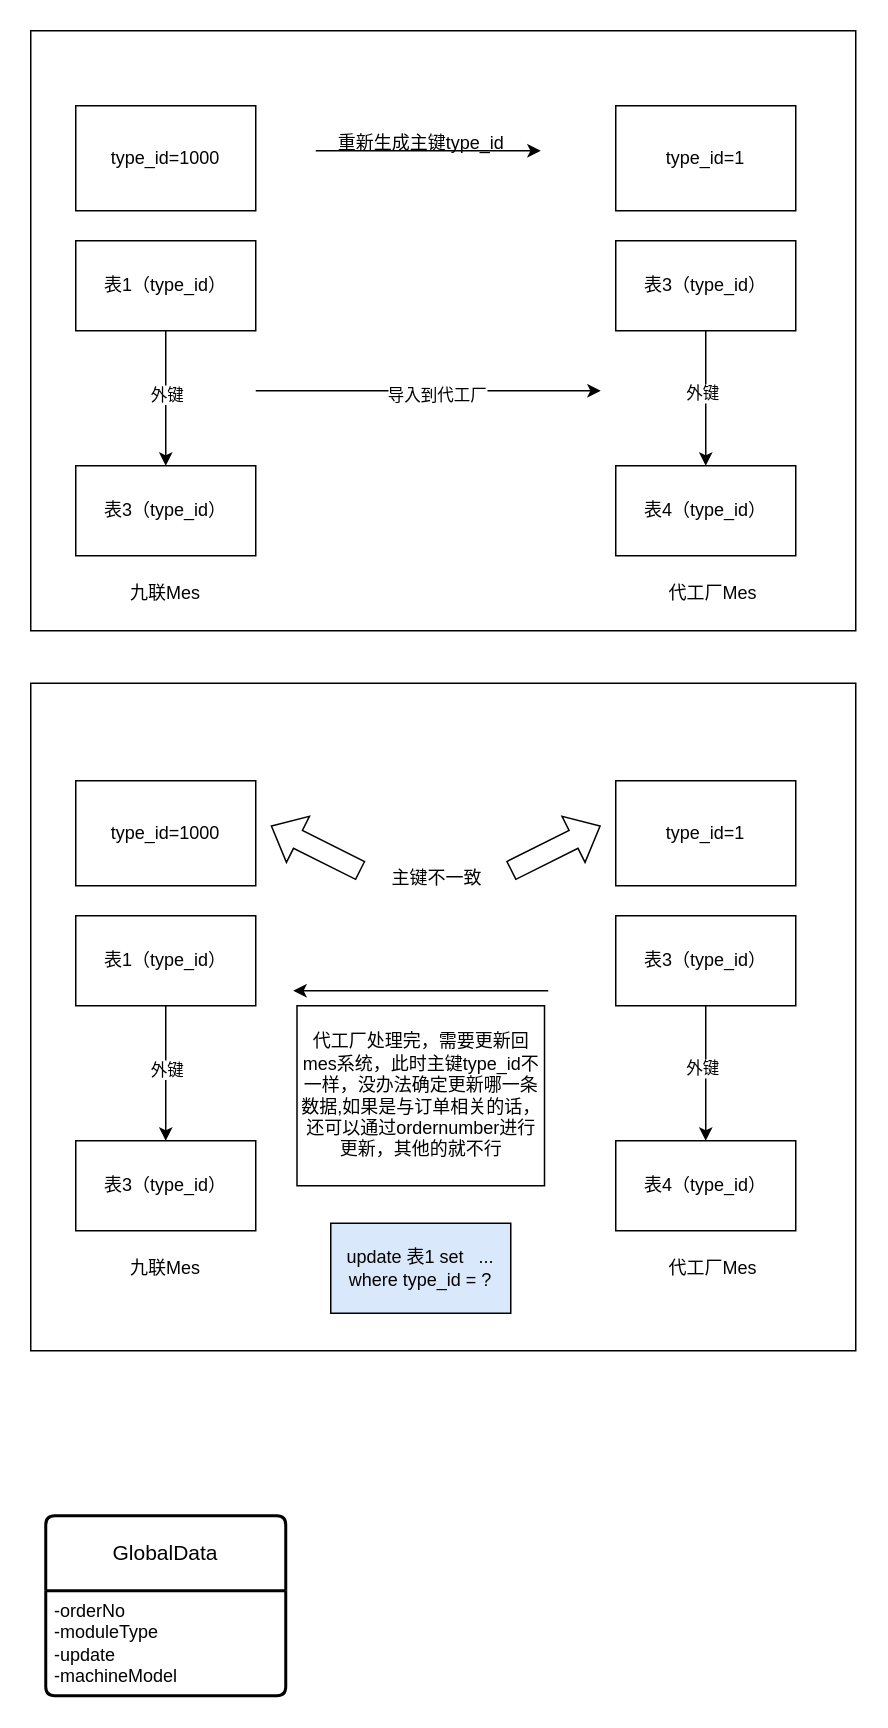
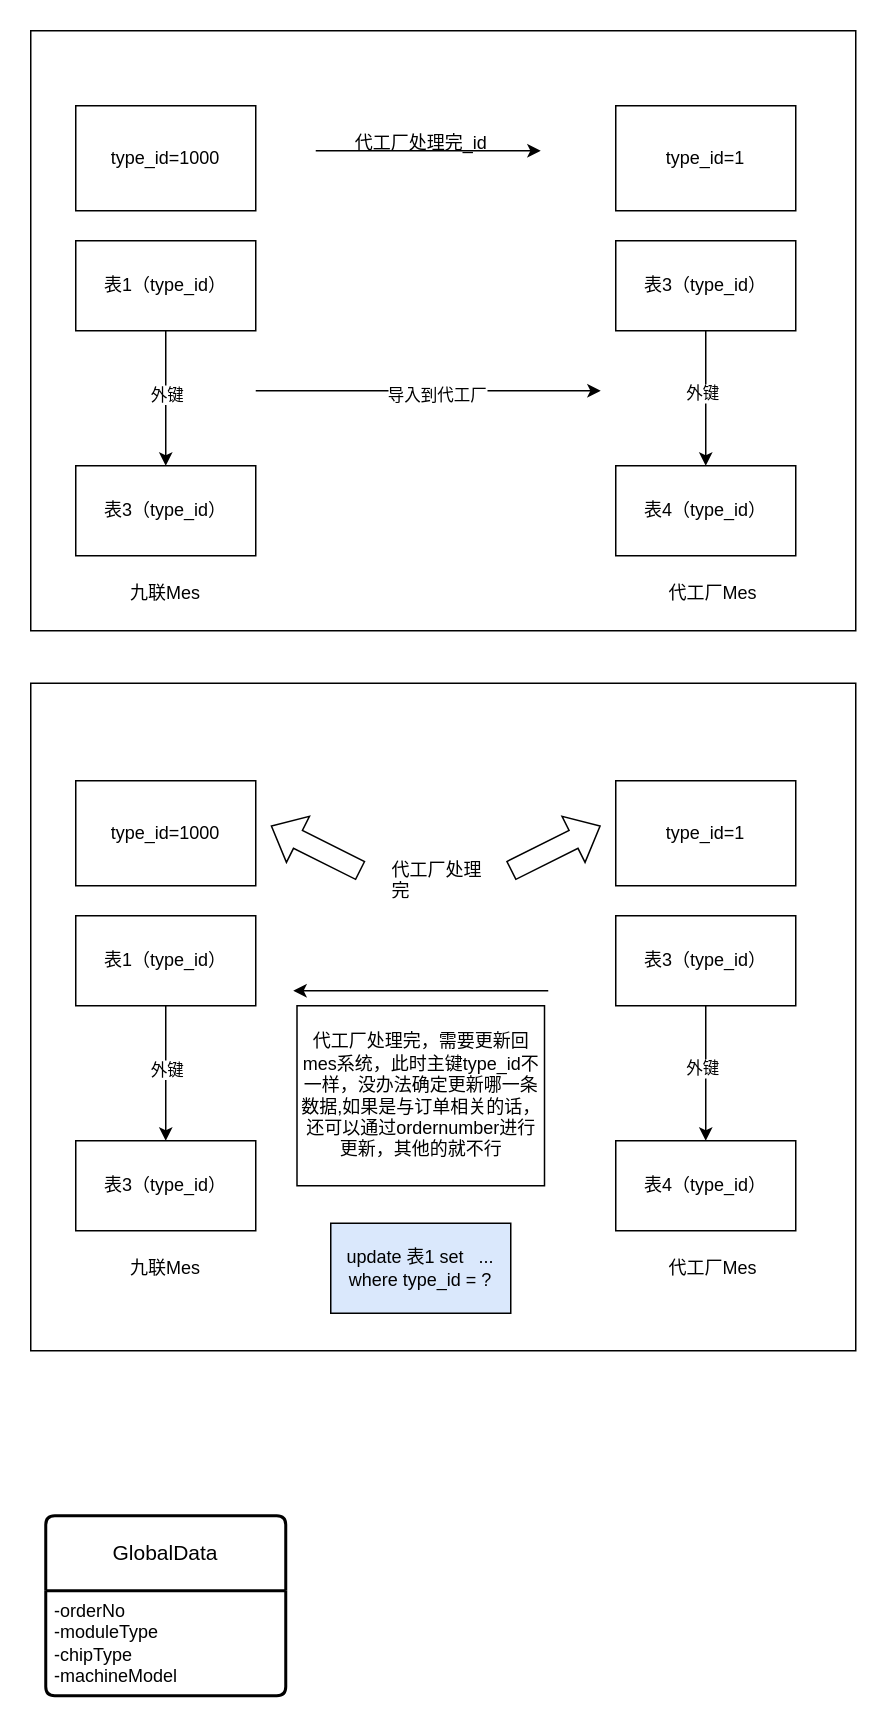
node "重新生成主键type_id": label "重新生成主键type_id" -> "代工厂处理完_id"
node "主键不一致": label "主键不一致" -> "代工厂处理完"
node "-orderNo -moduleType -update -machineModel": label "-orderNo -moduleType -update -machineModel" -> "-orderNo -moduleType -chipType -machineModel"
